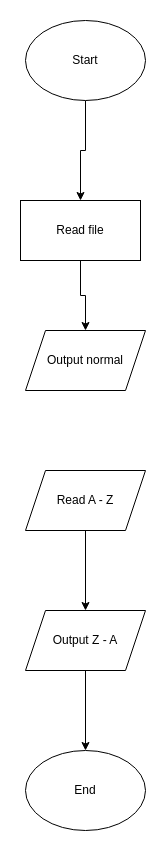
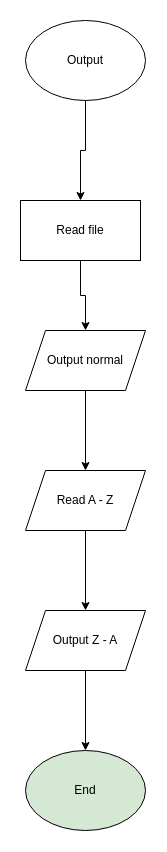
node "Start": label "Start" -> "Output"
edge "Output normal" -> "Read A - Z": added
node "End": fillcolor #ffffff -> #d5e8d4
